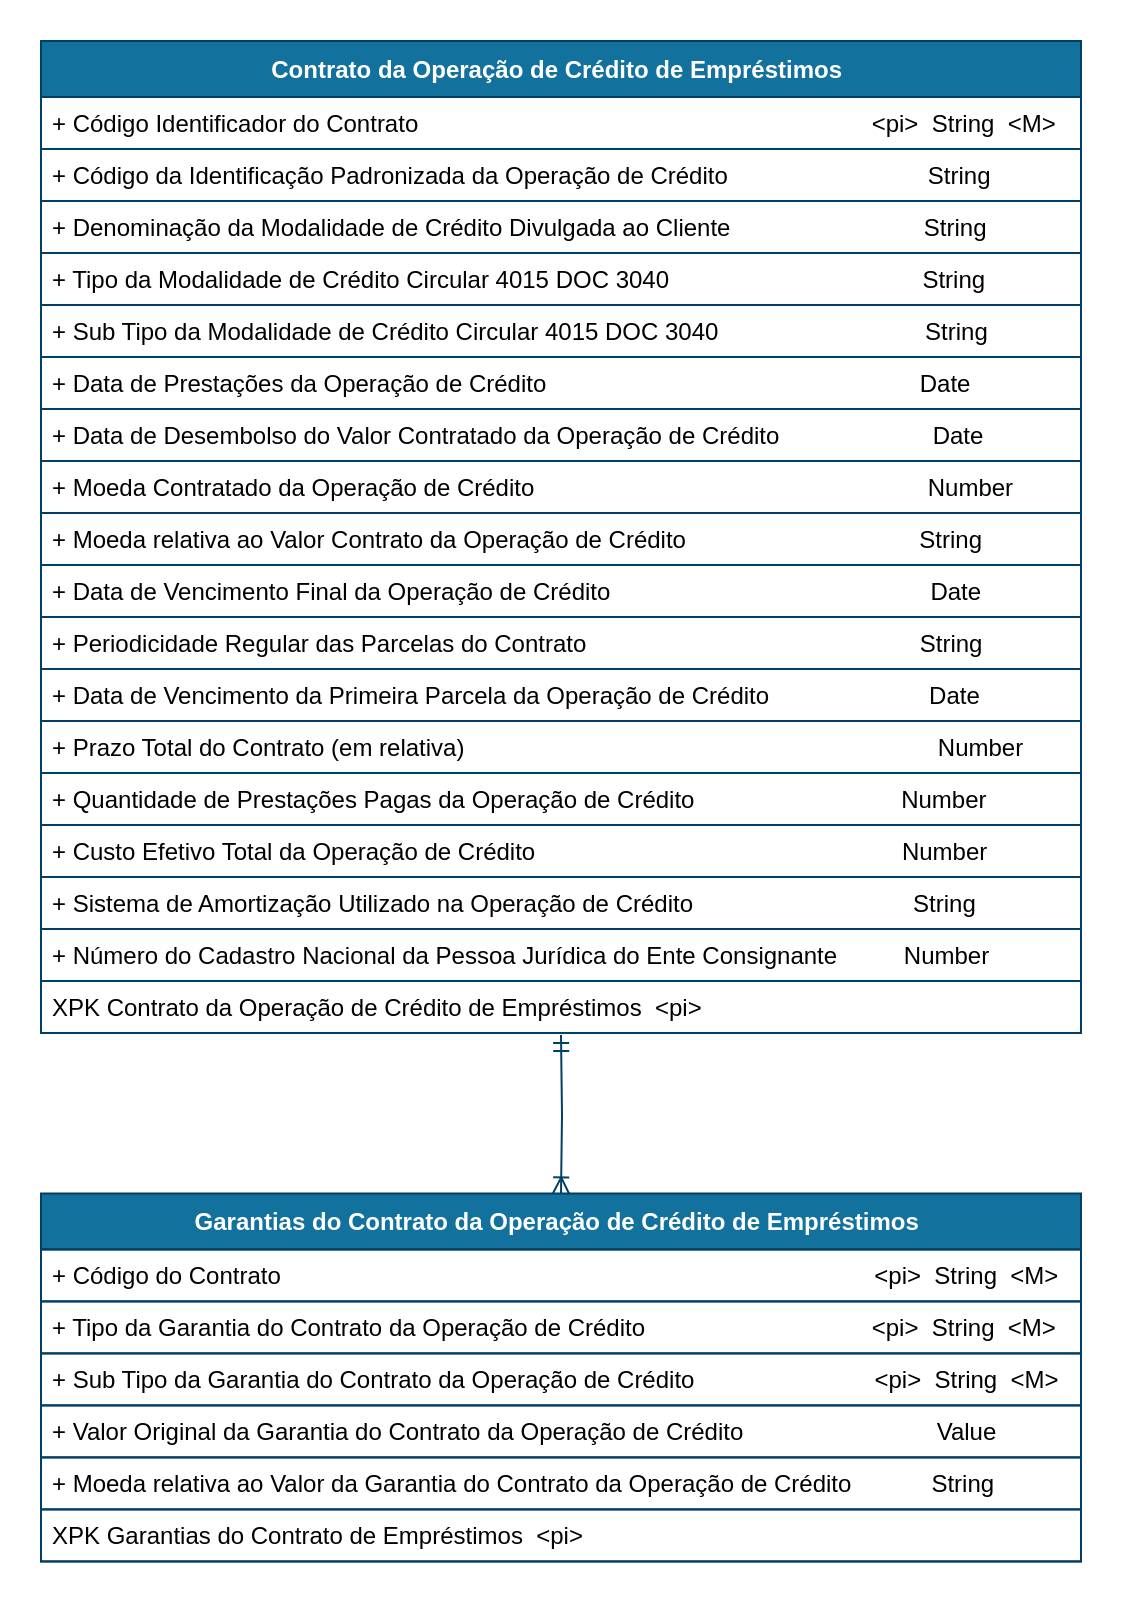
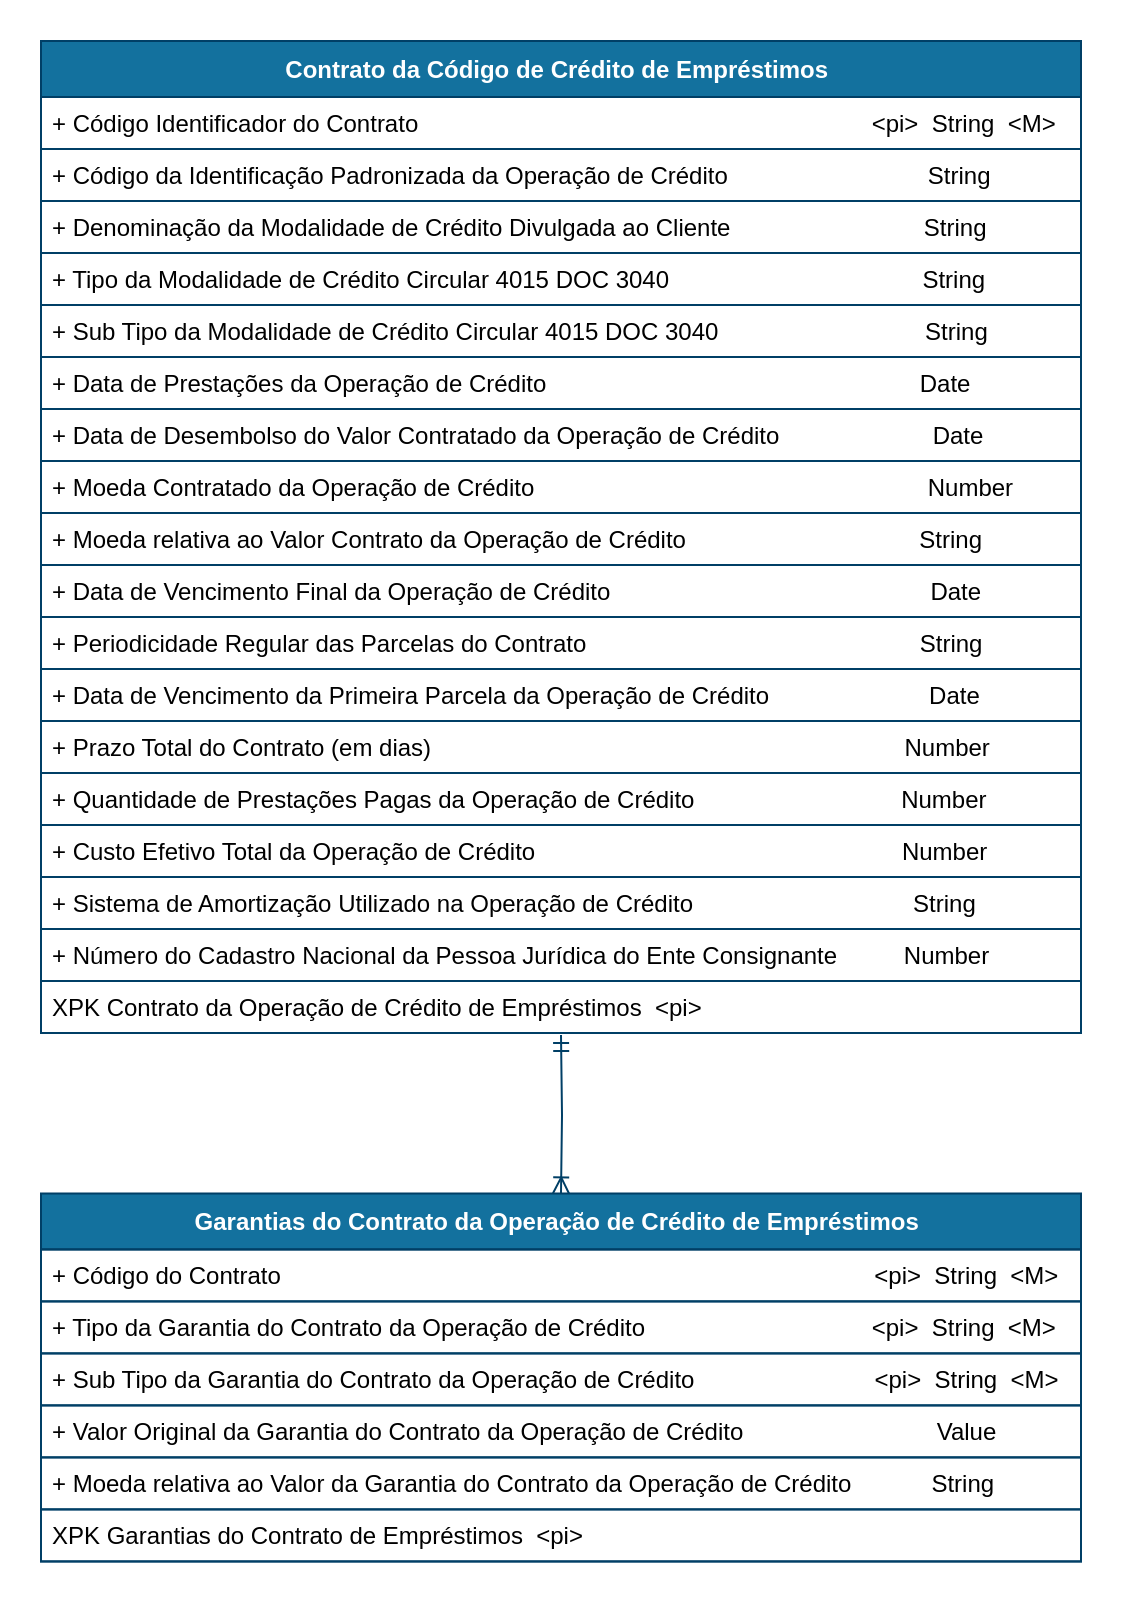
node "Contrato da Operação de Crédito de Empréstimos": label "Contrato da Operação de Crédito de Empréstimos" -> "Contrato da Código de Crédito de Empréstimos"
node "+ Prazo Total do Contrato (em relativa) Number": label "+ Prazo Total do Contrato (em relativa) Number" -> "+ Prazo Total do Contrato (em dias) Number"
